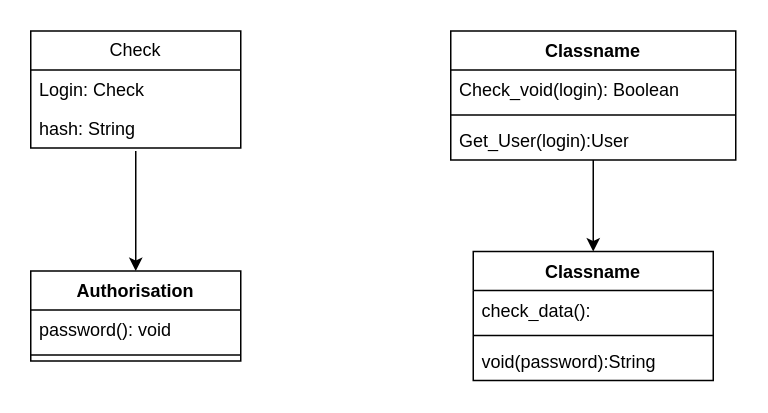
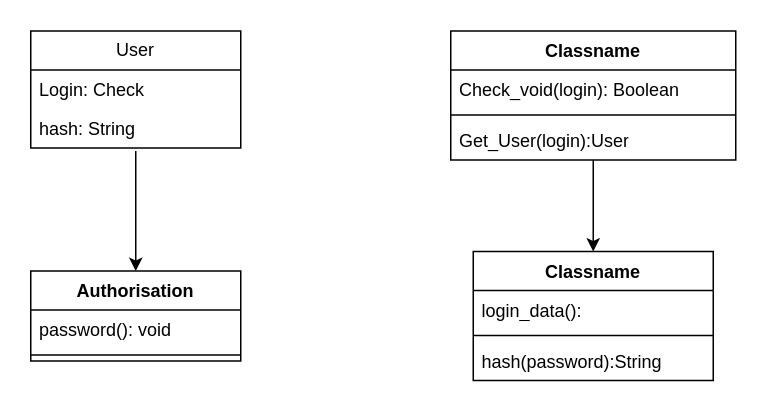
node "Check": label "Check" -> "User"
node "check_data():": label "check_data():" -> "login_data():"
node "void(password):String": label "void(password):String" -> "hash(password):String"
